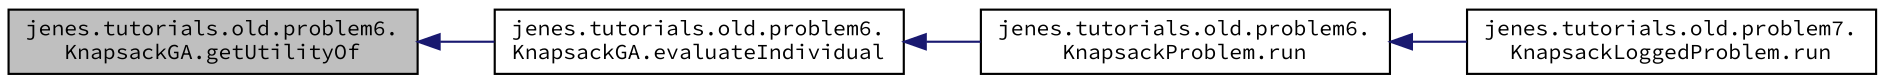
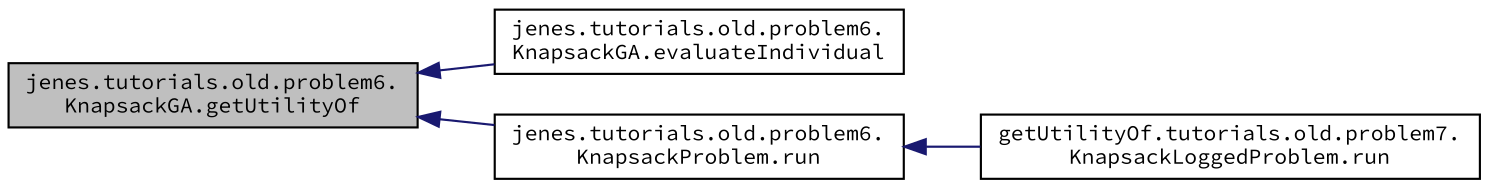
edge "jenes.tutorials.old.problem6. KnapsackProblem.run" -> "jenes.tutorials.old.problem6. KnapsackGA.evaluateIndividual": now "jenes.tutorials.old.problem6. KnapsackProblem.run" -> "jenes.tutorials.old.problem6. KnapsackGA.getUtilityOf"
node "jenes.tutorials.old.problem7. KnapsackLoggedProblem.run": label "jenes.tutorials.old.problem7. KnapsackLoggedProblem.run" -> "getUtilityOf.tutorials.old.problem7. KnapsackLoggedProblem.run"
